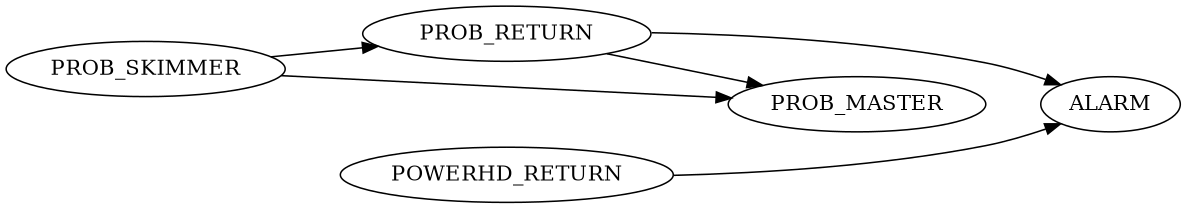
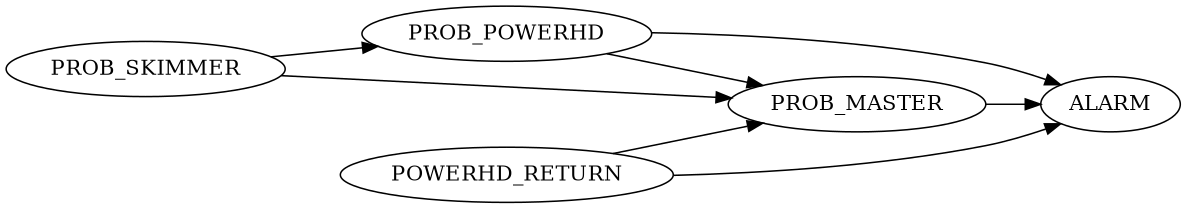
node "PROB_RETURN": label "PROB_RETURN" -> "PROB_POWERHD"
edge "PROB_MASTER" -> "ALARM": added
edge "POWERHD_RETURN" -> "PROB_MASTER": added
